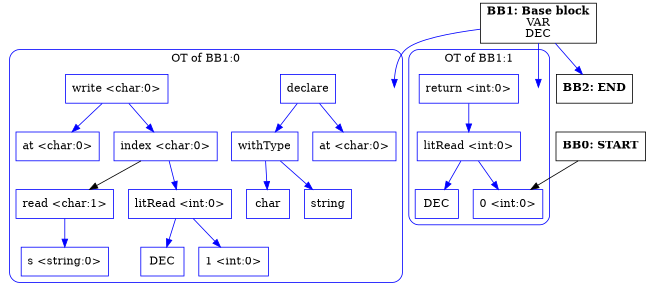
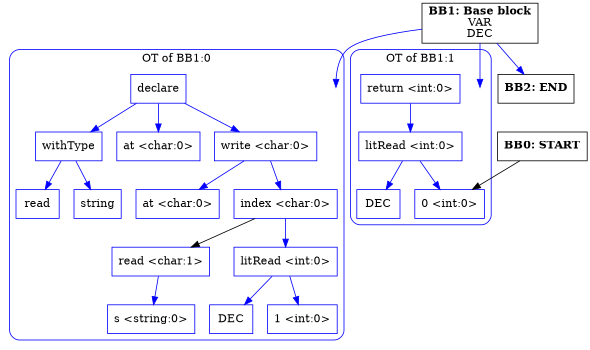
edge "declare" -> "write <char:0>": added
node "char": label "char" -> "read"
